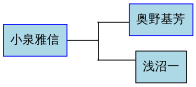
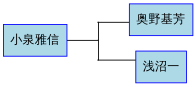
node "浅沼一": color black -> blue
